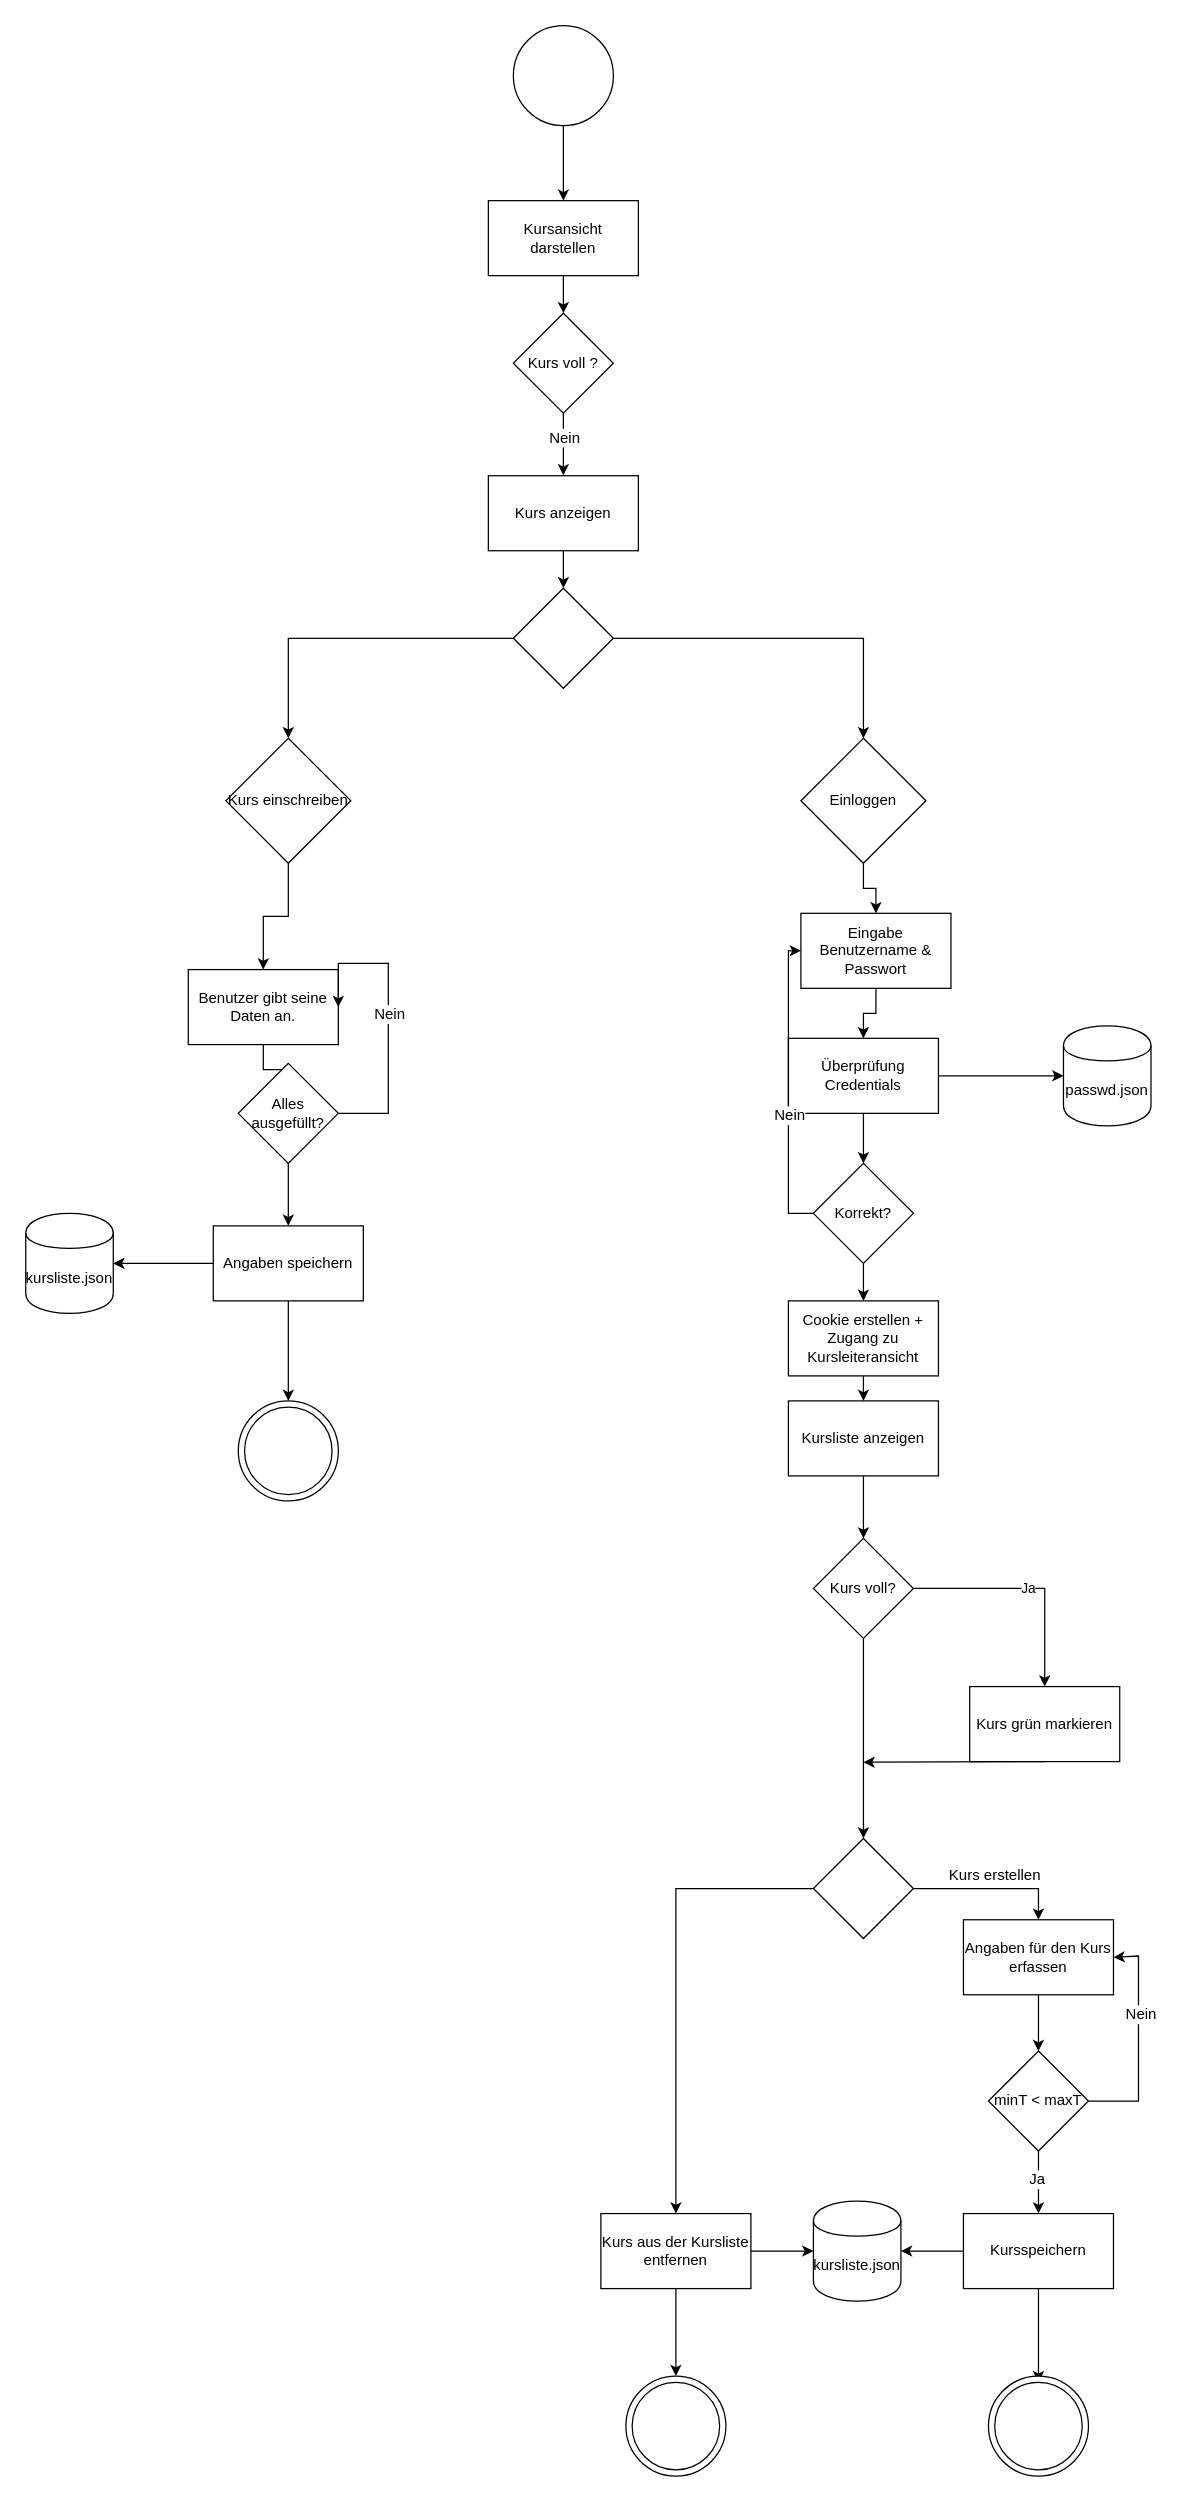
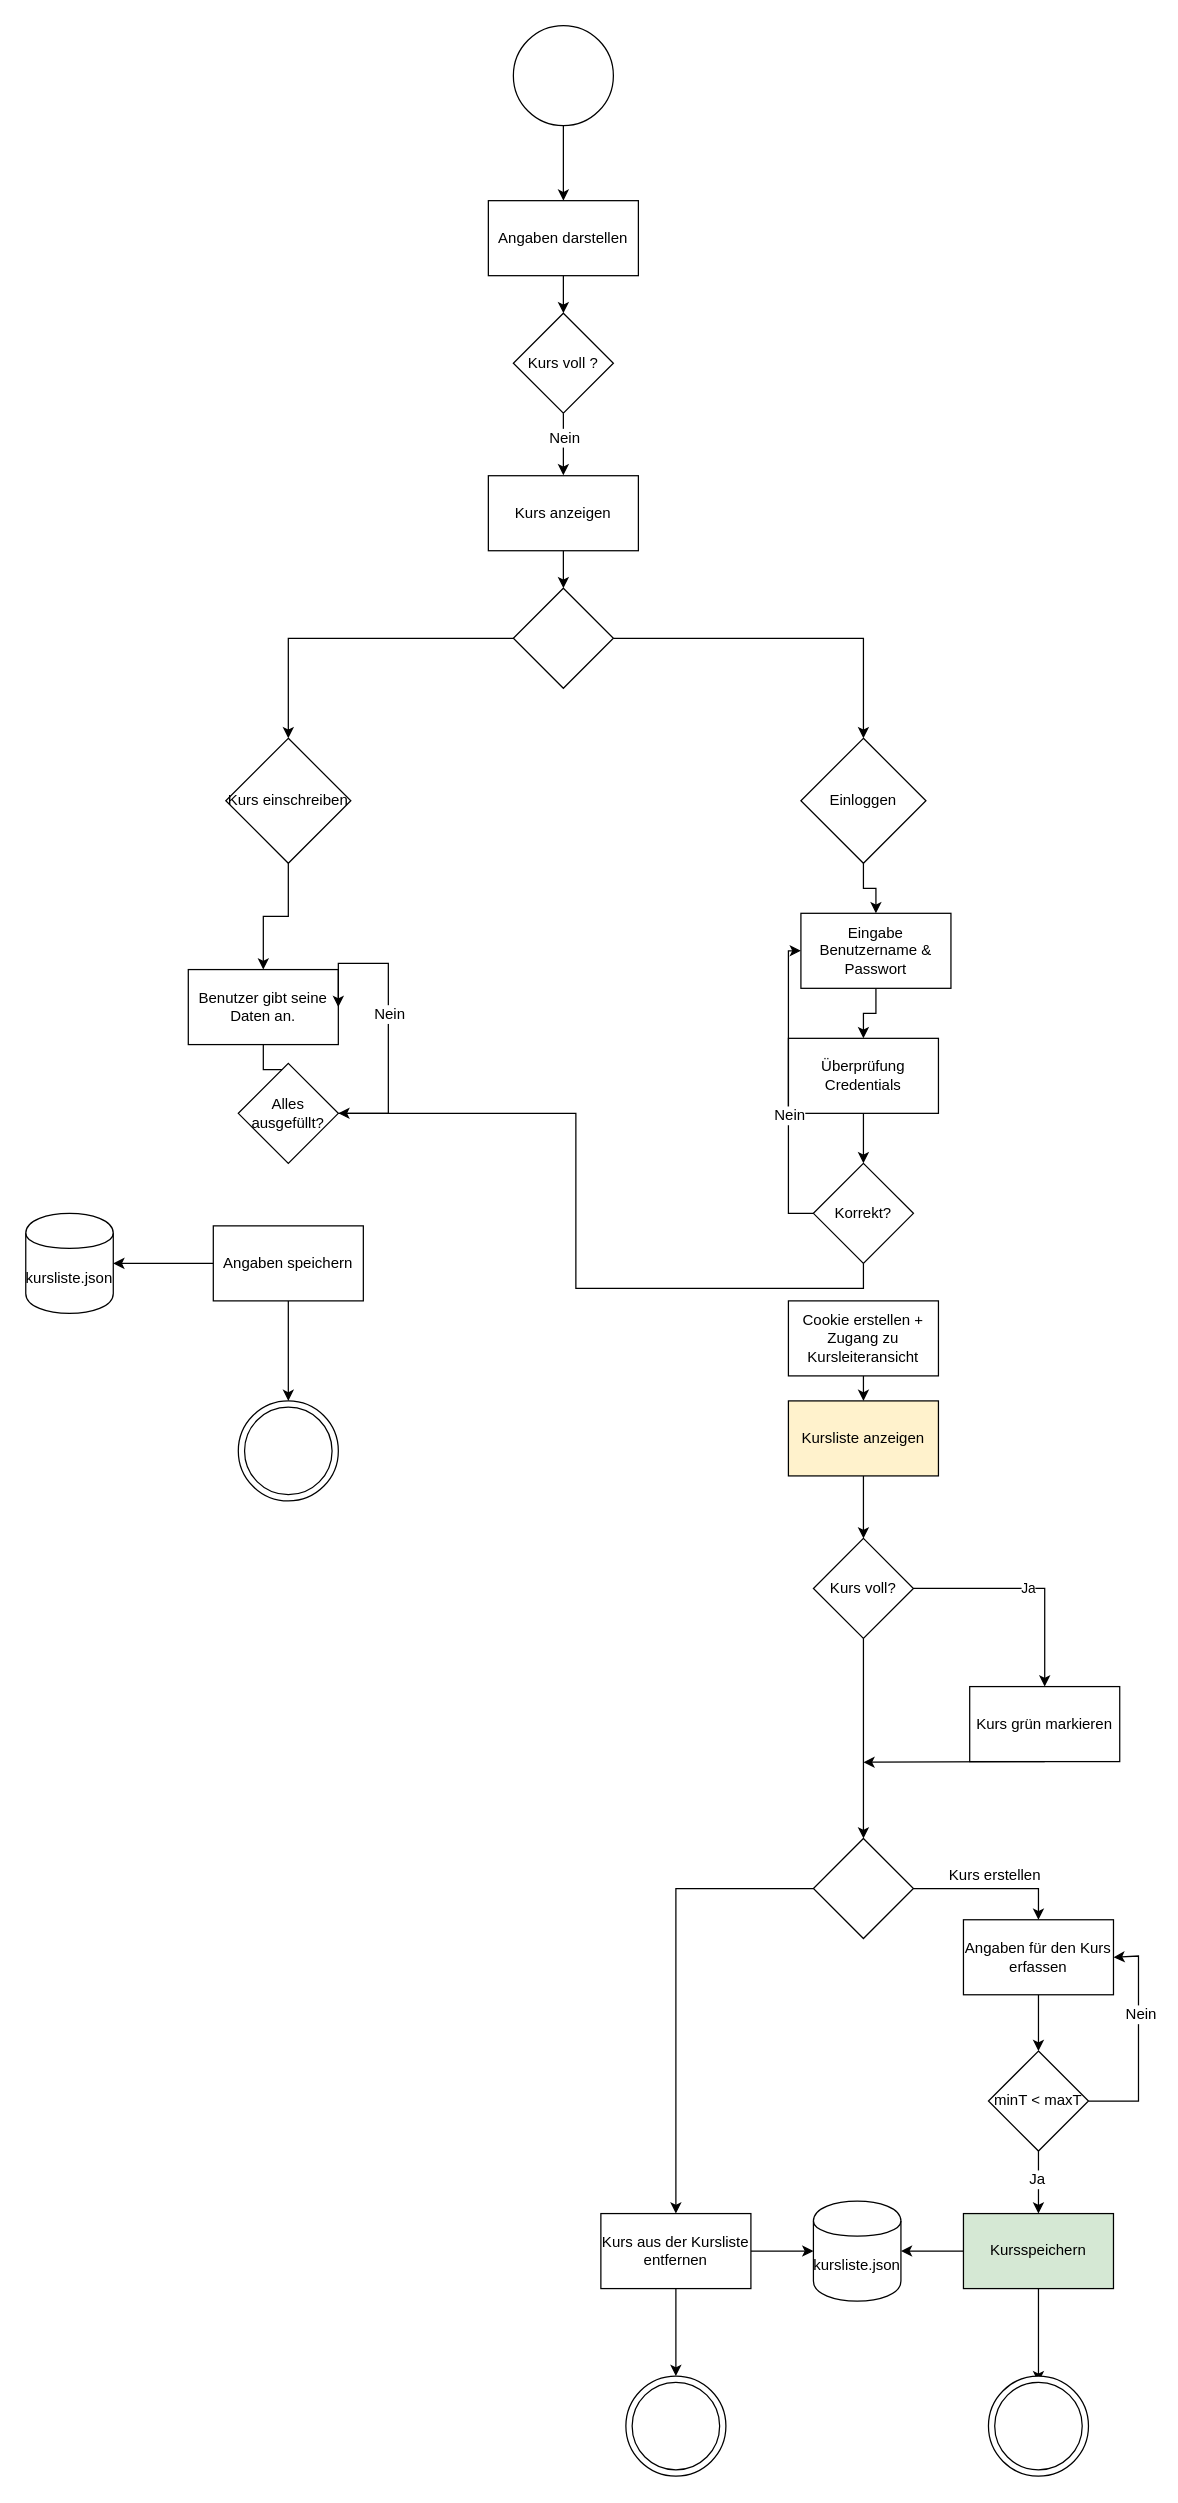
node "Kursansicht darstellen": label "Kursansicht darstellen" -> "Angaben darstellen"
edge "Überprüfung Credentials" -> "passwd.json": removed
node "passwd.json": removed
edge "Alles ausgefüllt?" -> "Angaben speichern": removed
edge "Korrekt?" -> "Cookie erstellen + Zugang zu Kursleiteransicht": now "Korrekt?" -> "Alles ausgefüllt?"
node "Kursliste anzeigen": fillcolor #ffffff -> #fff2cc
node "Kursspeichern": fillcolor #ffffff -> #d5e8d4
